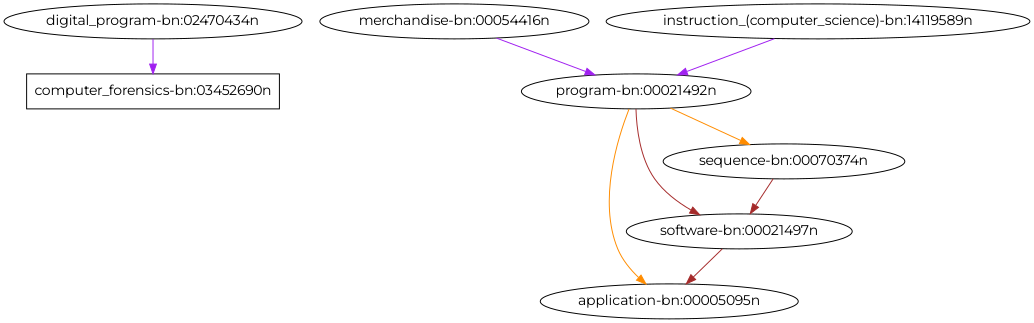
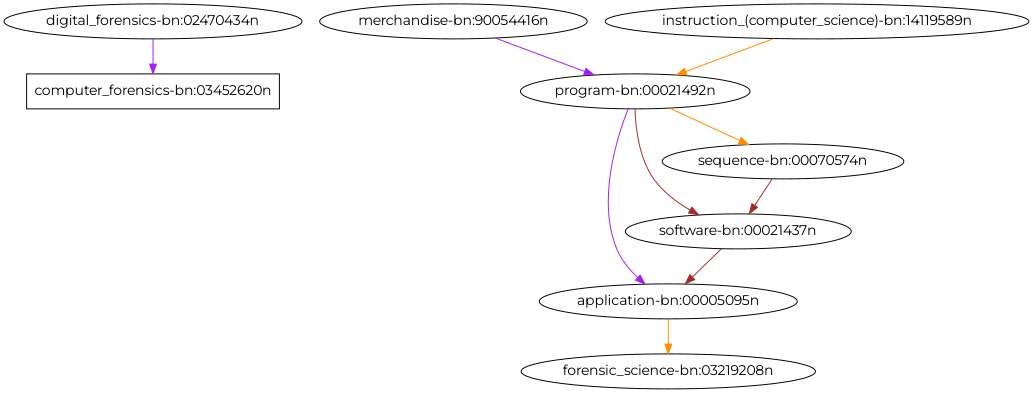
node "digital_program-bn:02470434n": label "digital_program-bn:02470434n" -> "digital_forensics-bn:02470434n"
node "merchandise-bn:00054416n": label "merchandise-bn:00054416n" -> "merchandise-bn:90054416n"
edge "instruction_(computer_science)-bn:14119589n" -> "program-bn:00021492n": color purple -> darkorange
node "computer_forensics-bn:03452690n": label "computer_forensics-bn:03452690n" -> "computer_forensics-bn:03452620n"
node "sequence-bn:00070374n": label "sequence-bn:00070374n" -> "sequence-bn:00070574n"
edge "program-bn:00021492n" -> "application-bn:00005095n": color darkorange -> purple
node "software-bn:00021497n": label "software-bn:00021497n" -> "software-bn:00021437n"
node "forensic_science-bn:03219208n": added
